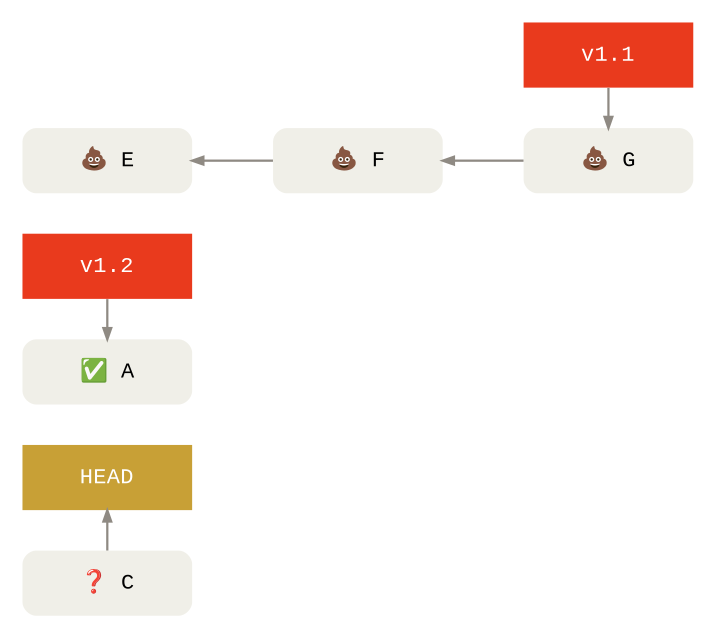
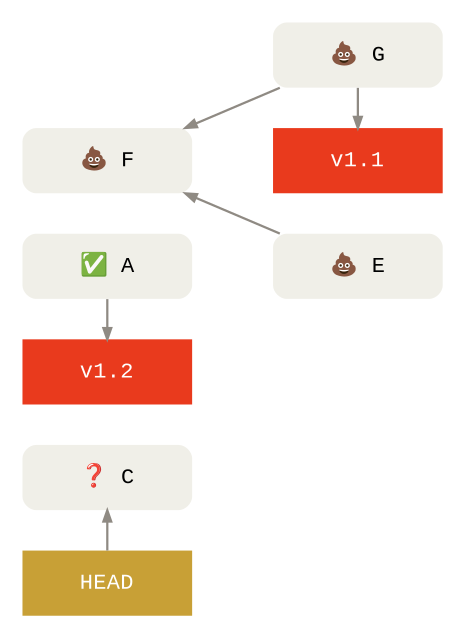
edge "v1.1" -> "💩 G": reversed
edge "💩 F" -> "💩 E": reversed
edge "v1.2" -> "✅ A": reversed
edge "❓ C" -> "HEAD": reversed
